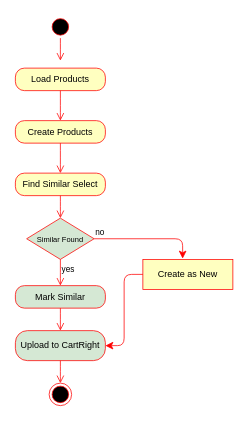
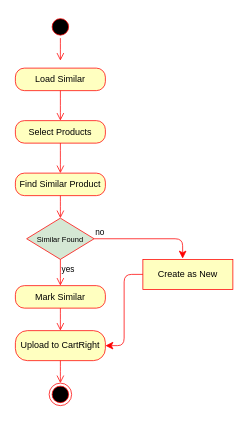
node "Load Products": label "Load Products" -> "Load Similar"
node "Create Products": label "Create Products" -> "Select Products"
node "Find Similar Select": label "Find Similar Select" -> "Find Similar Product"
node "Mark Similar": fillcolor #d5e8d4 -> #ffffc0
node "Upload to CartRight": fillcolor #d5e8d4 -> #ffffc0
